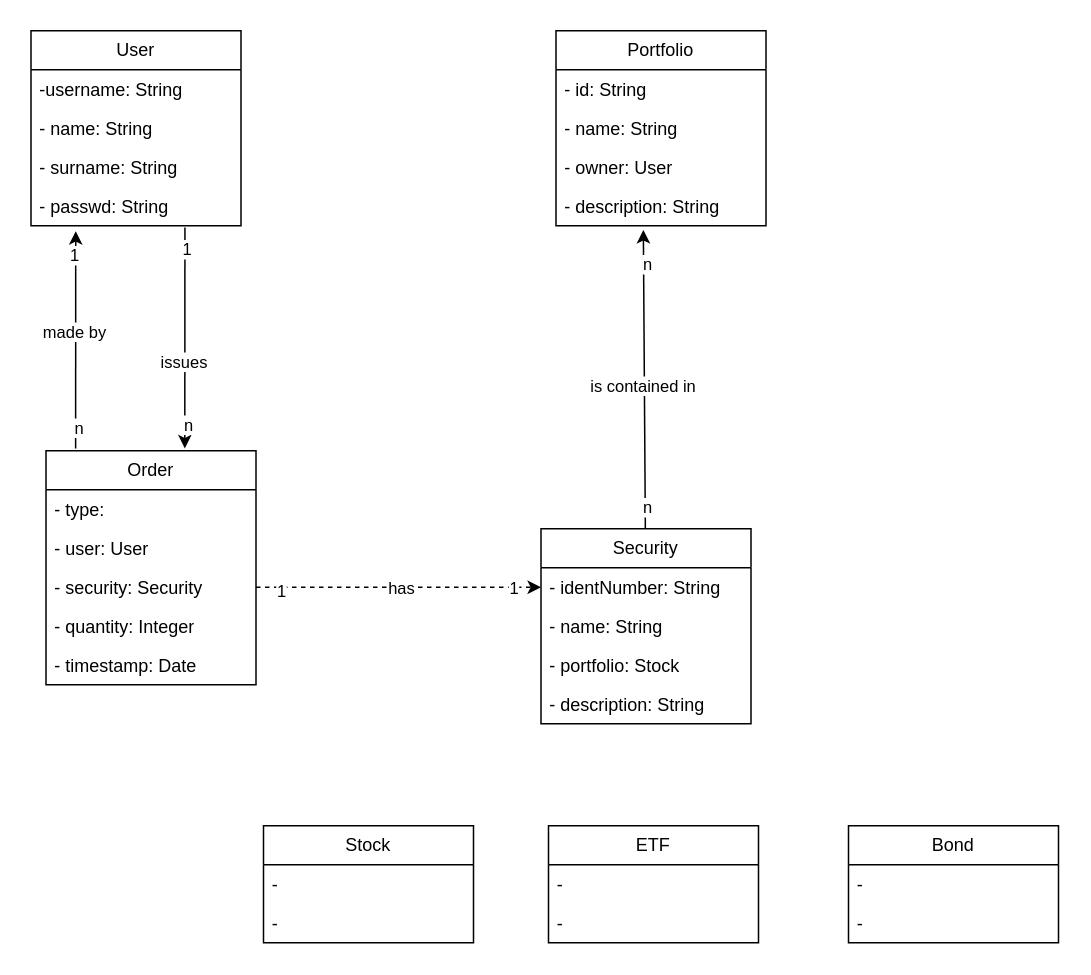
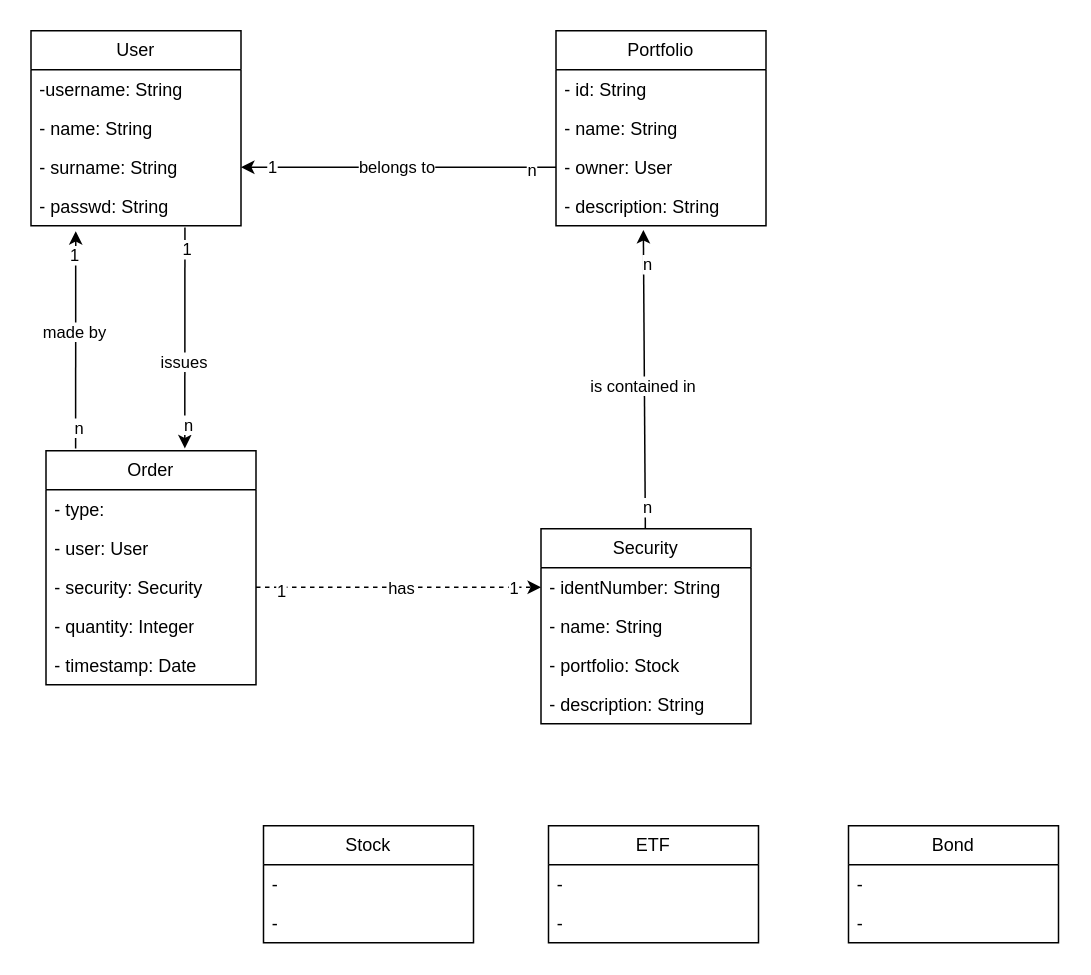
edge "- owner: User" -> "- surname: String": added, labels "n", "belongs to", "1"
